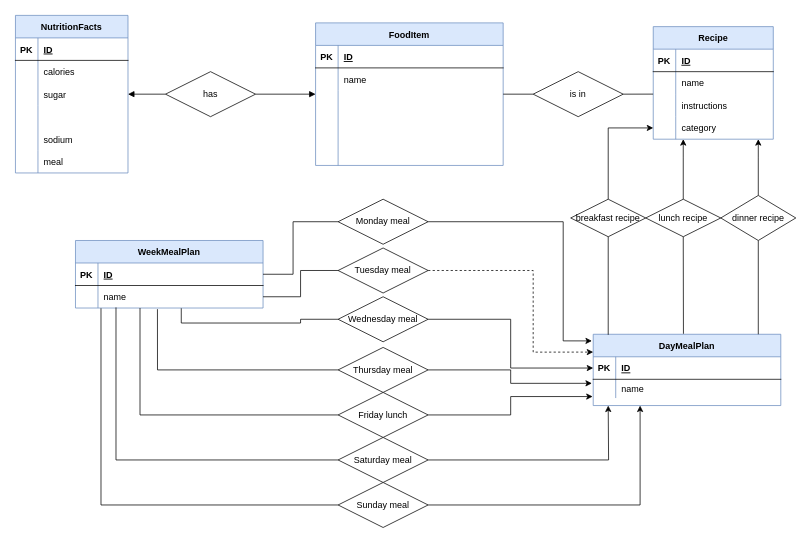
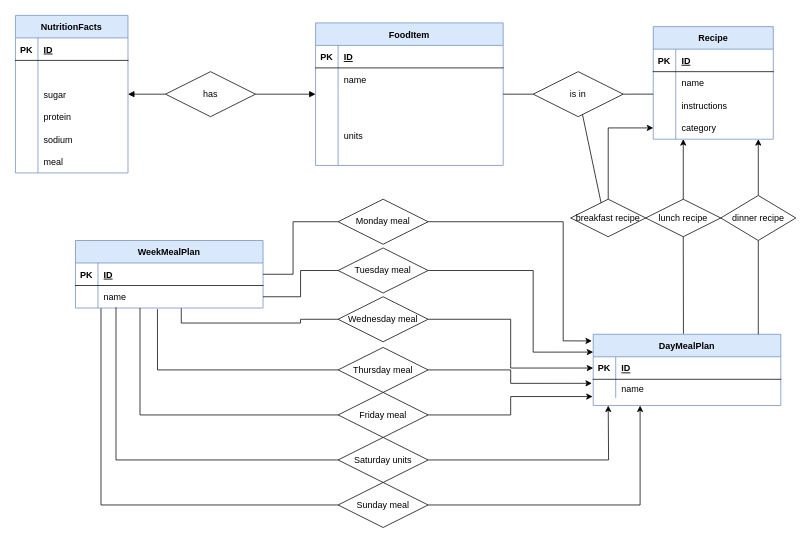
node "calories": removed
node "protein": added
node "units": added
edge "Tuesday meal" -> "DayMealPlan": style dashed -> solid
edge "breakfast recipe" -- "DayMealPlan": now "breakfast recipe" -- "is in"
node "Friday lunch": label "Friday lunch" -> "Friday meal"
node "Saturday meal": label "Saturday meal" -> "Saturday units"
